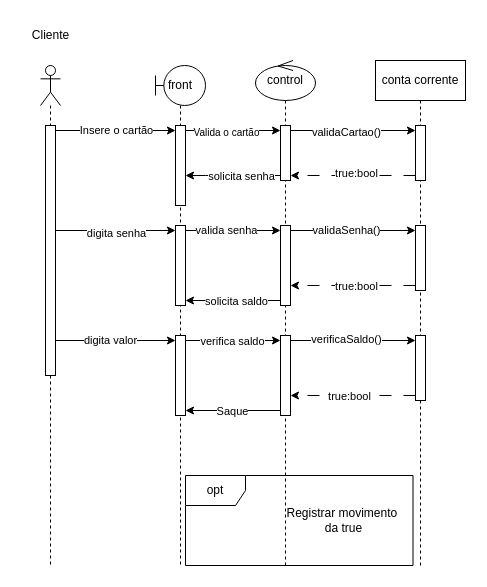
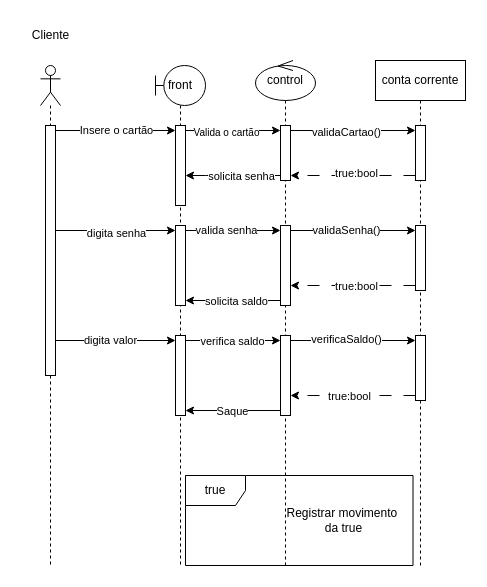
node "opt": label "opt" -> "true"
